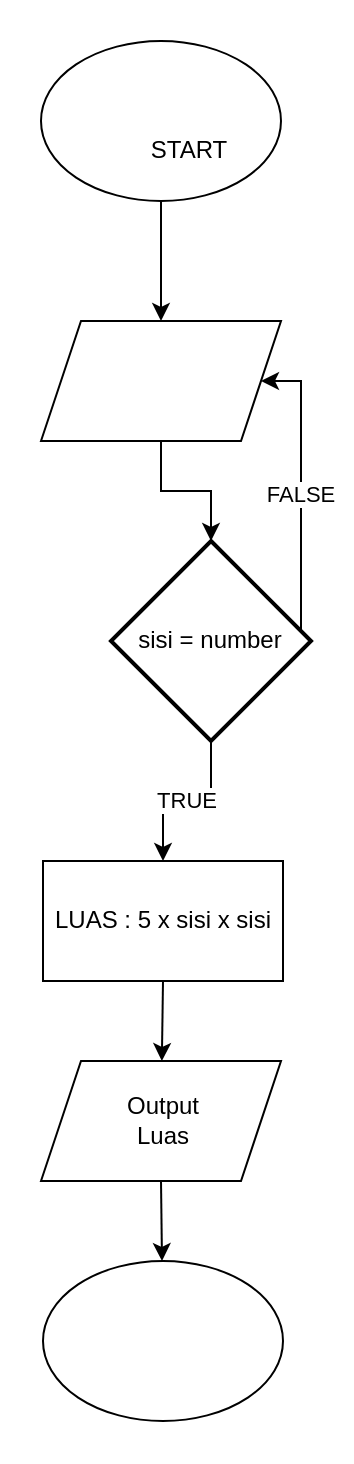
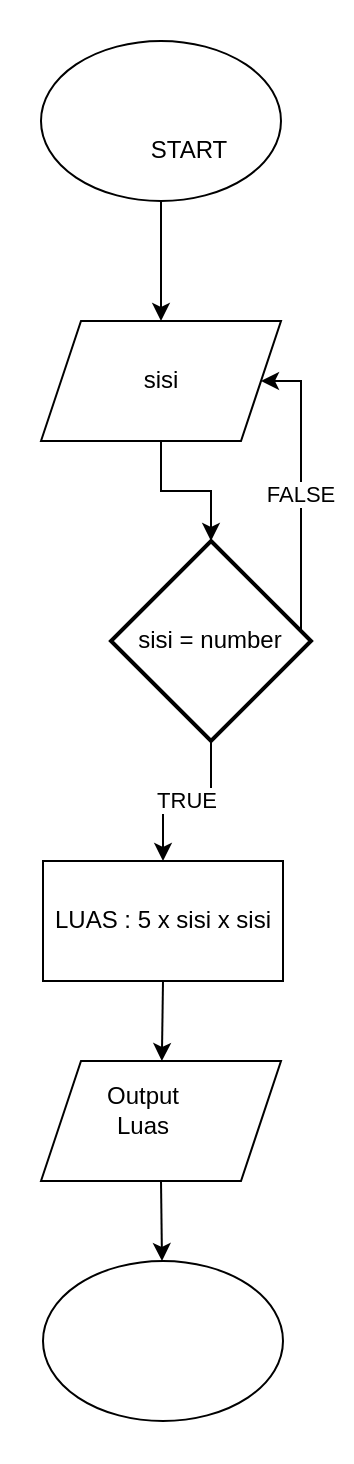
node "sisi": added
node "Output Luas": moved (163, 1121) -> (143, 1111)
